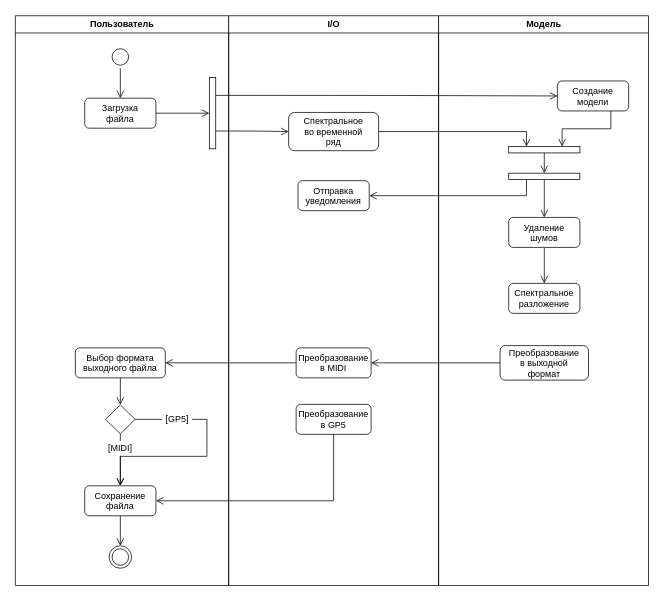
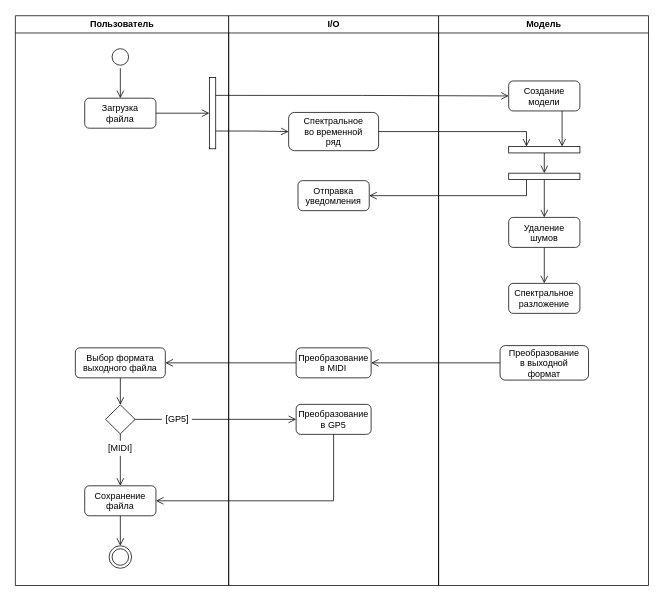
node "Создание модели": moved (593, 96) -> (545, 96)
edge "[GP5]" -> "Сохранение файла": now "[GP5]" -> "Преобразование в GP5"
